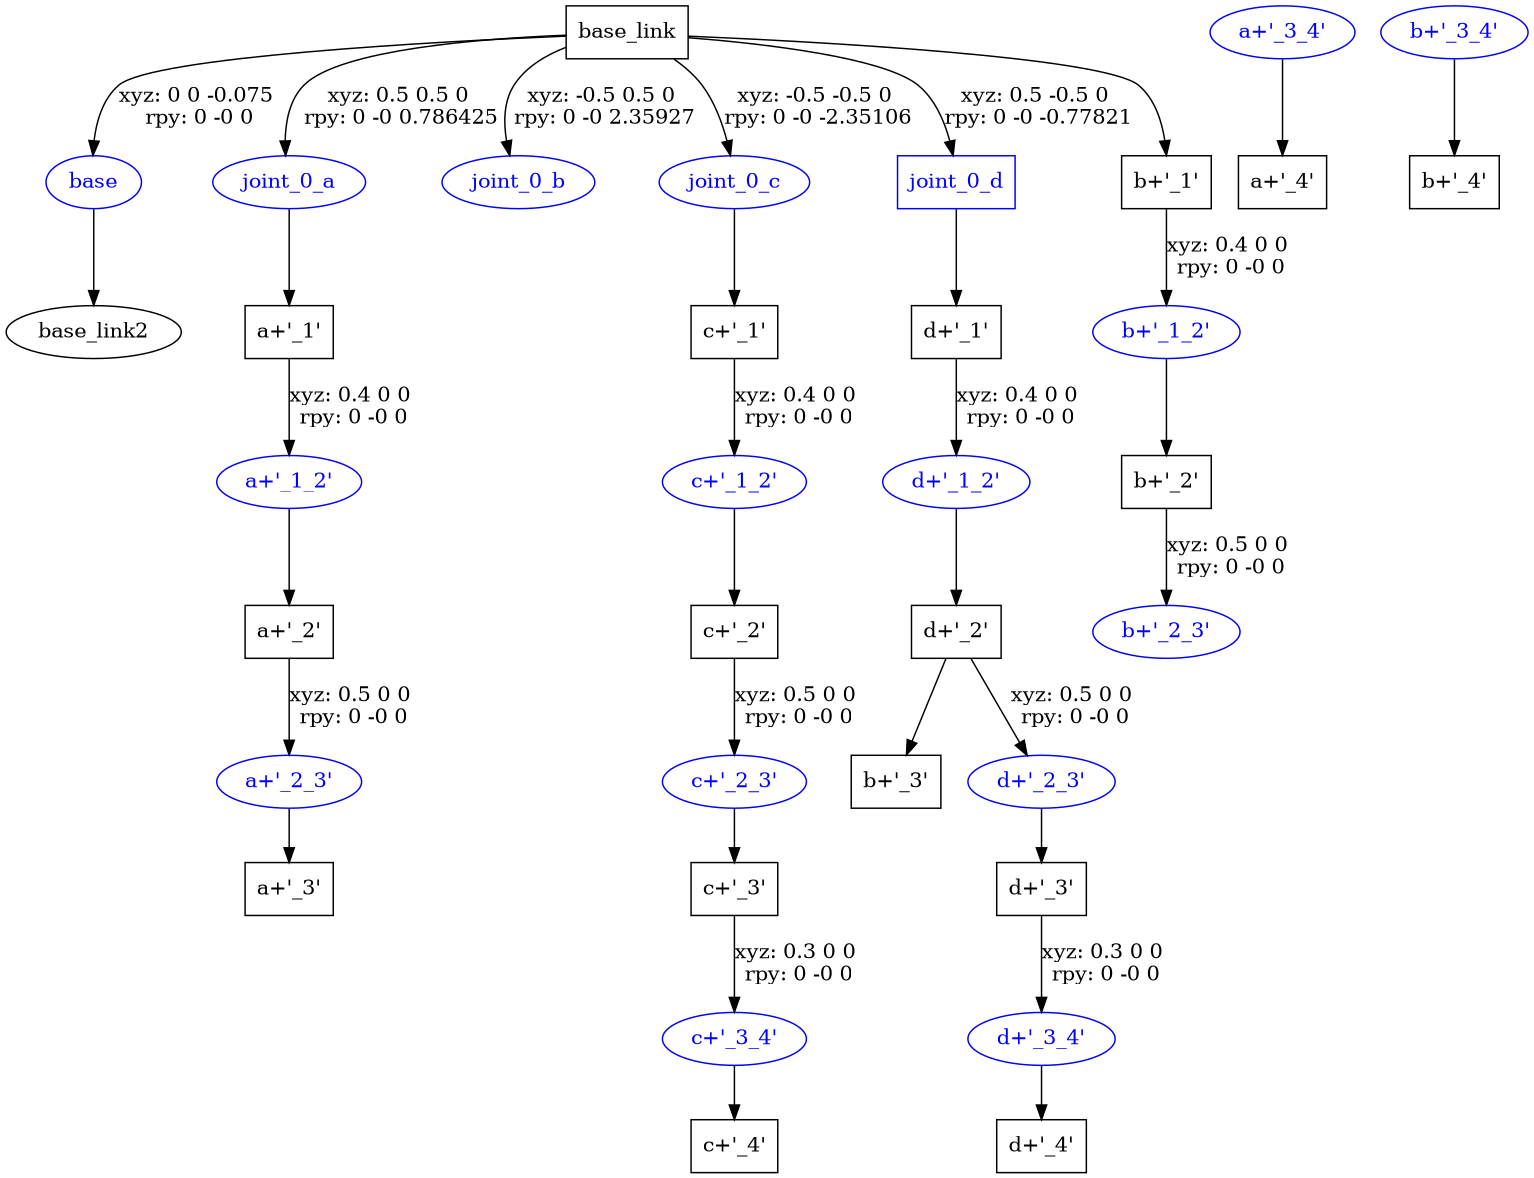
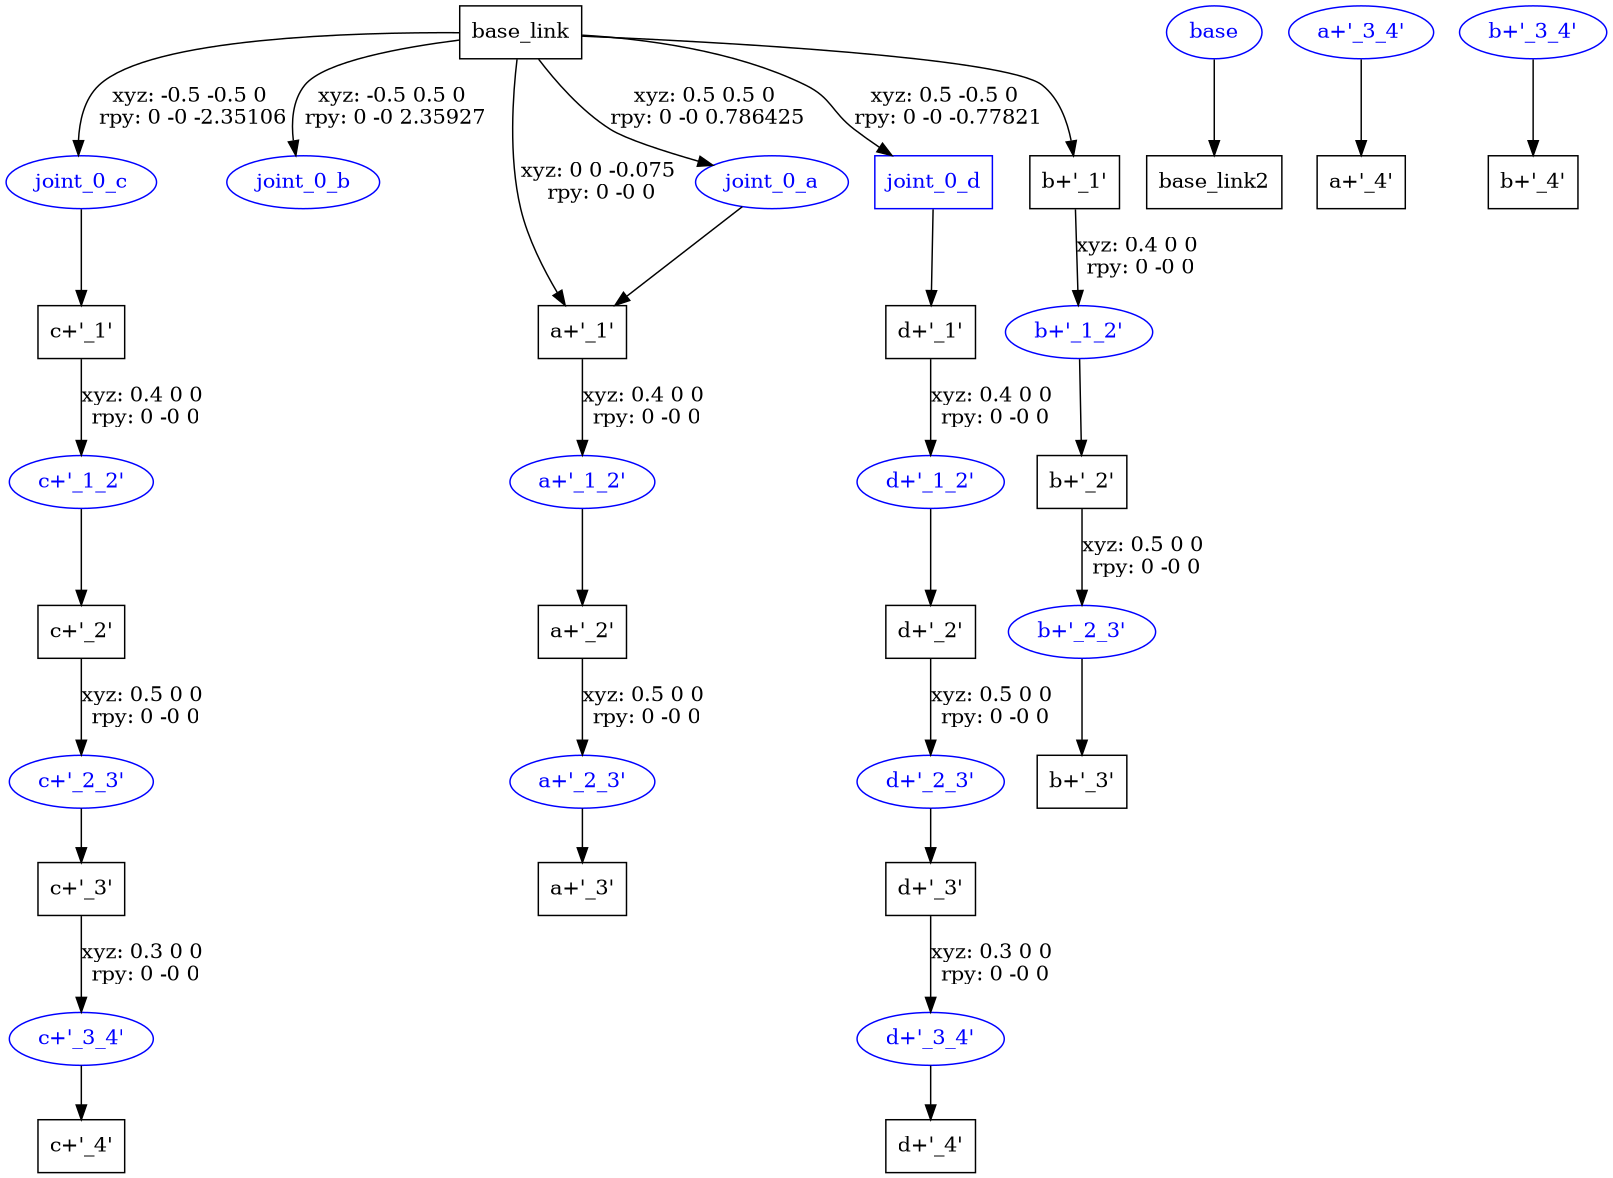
edge "base_link" -> "base": now "base_link" -> "a+'_1'"
node "base_link2": shape ellipse -> box
edge "d+'_2'" -> "b+'_3'": now "b+'_2_3'" -> "b+'_3'"
